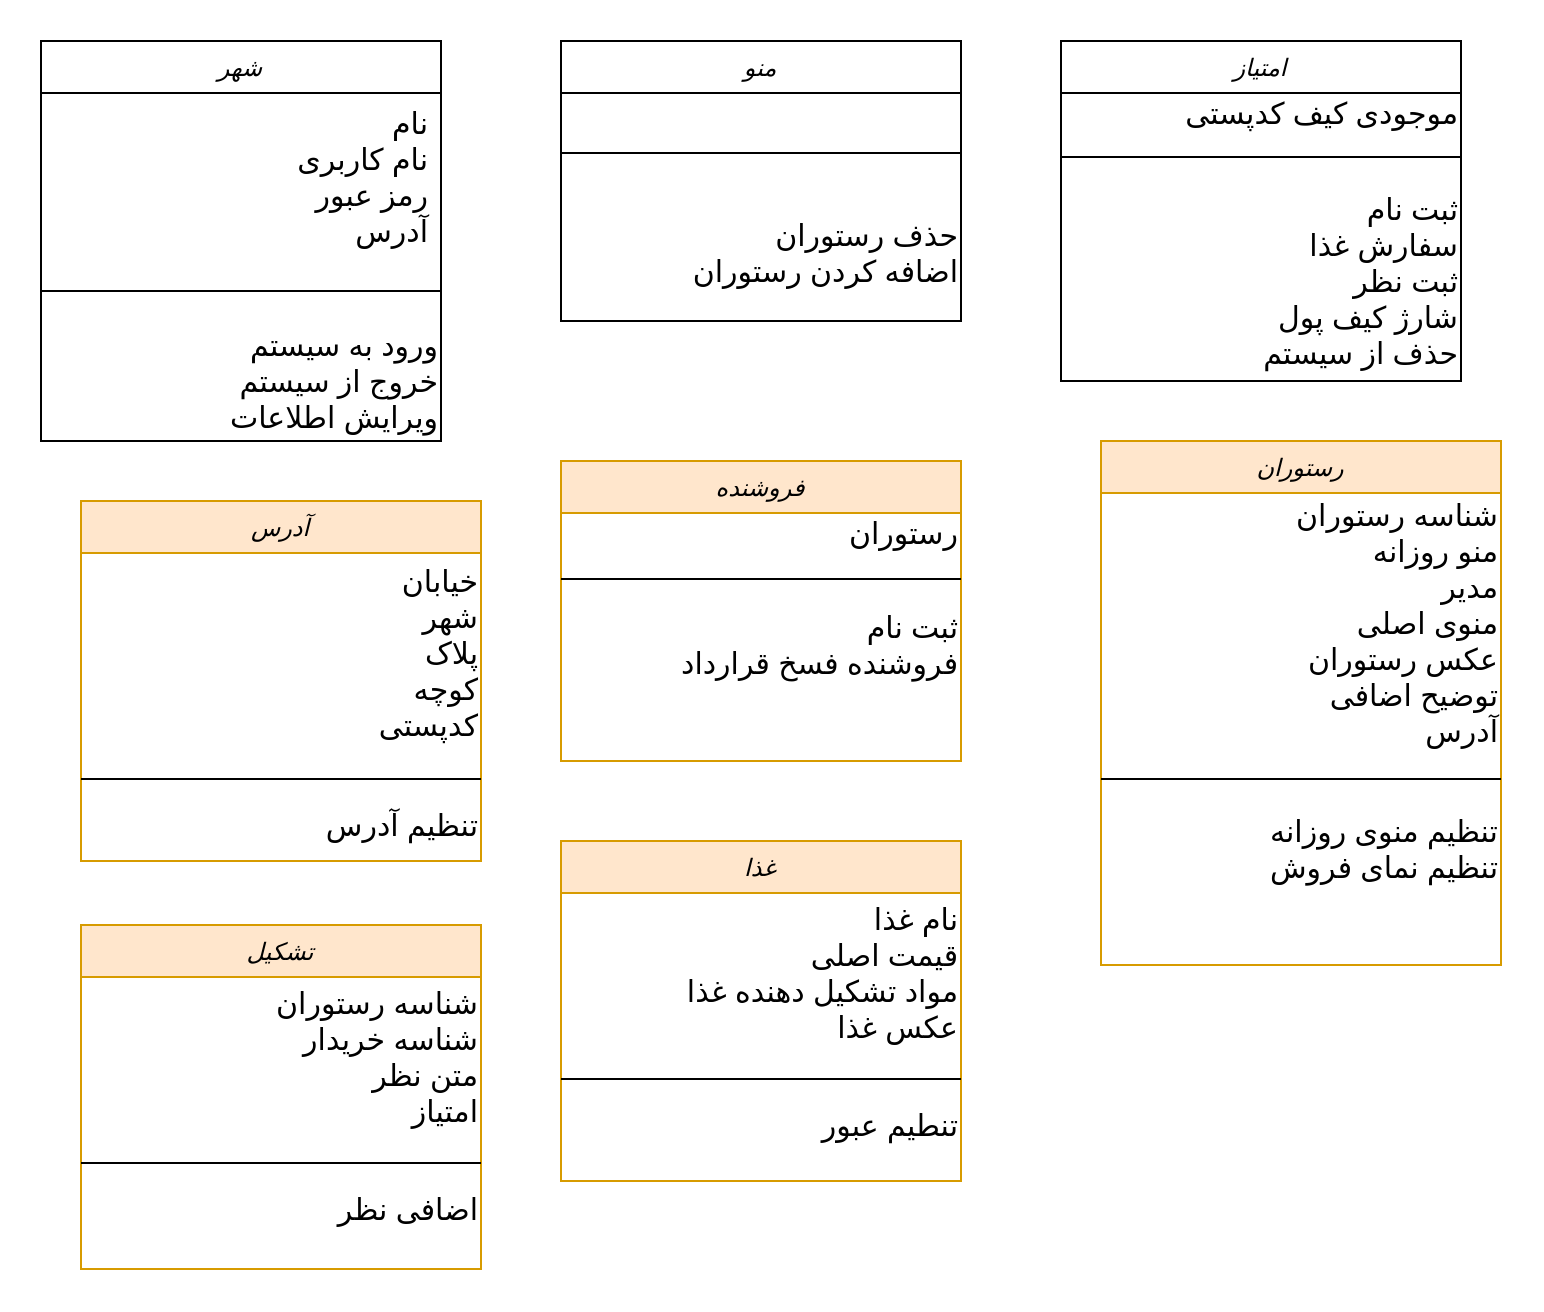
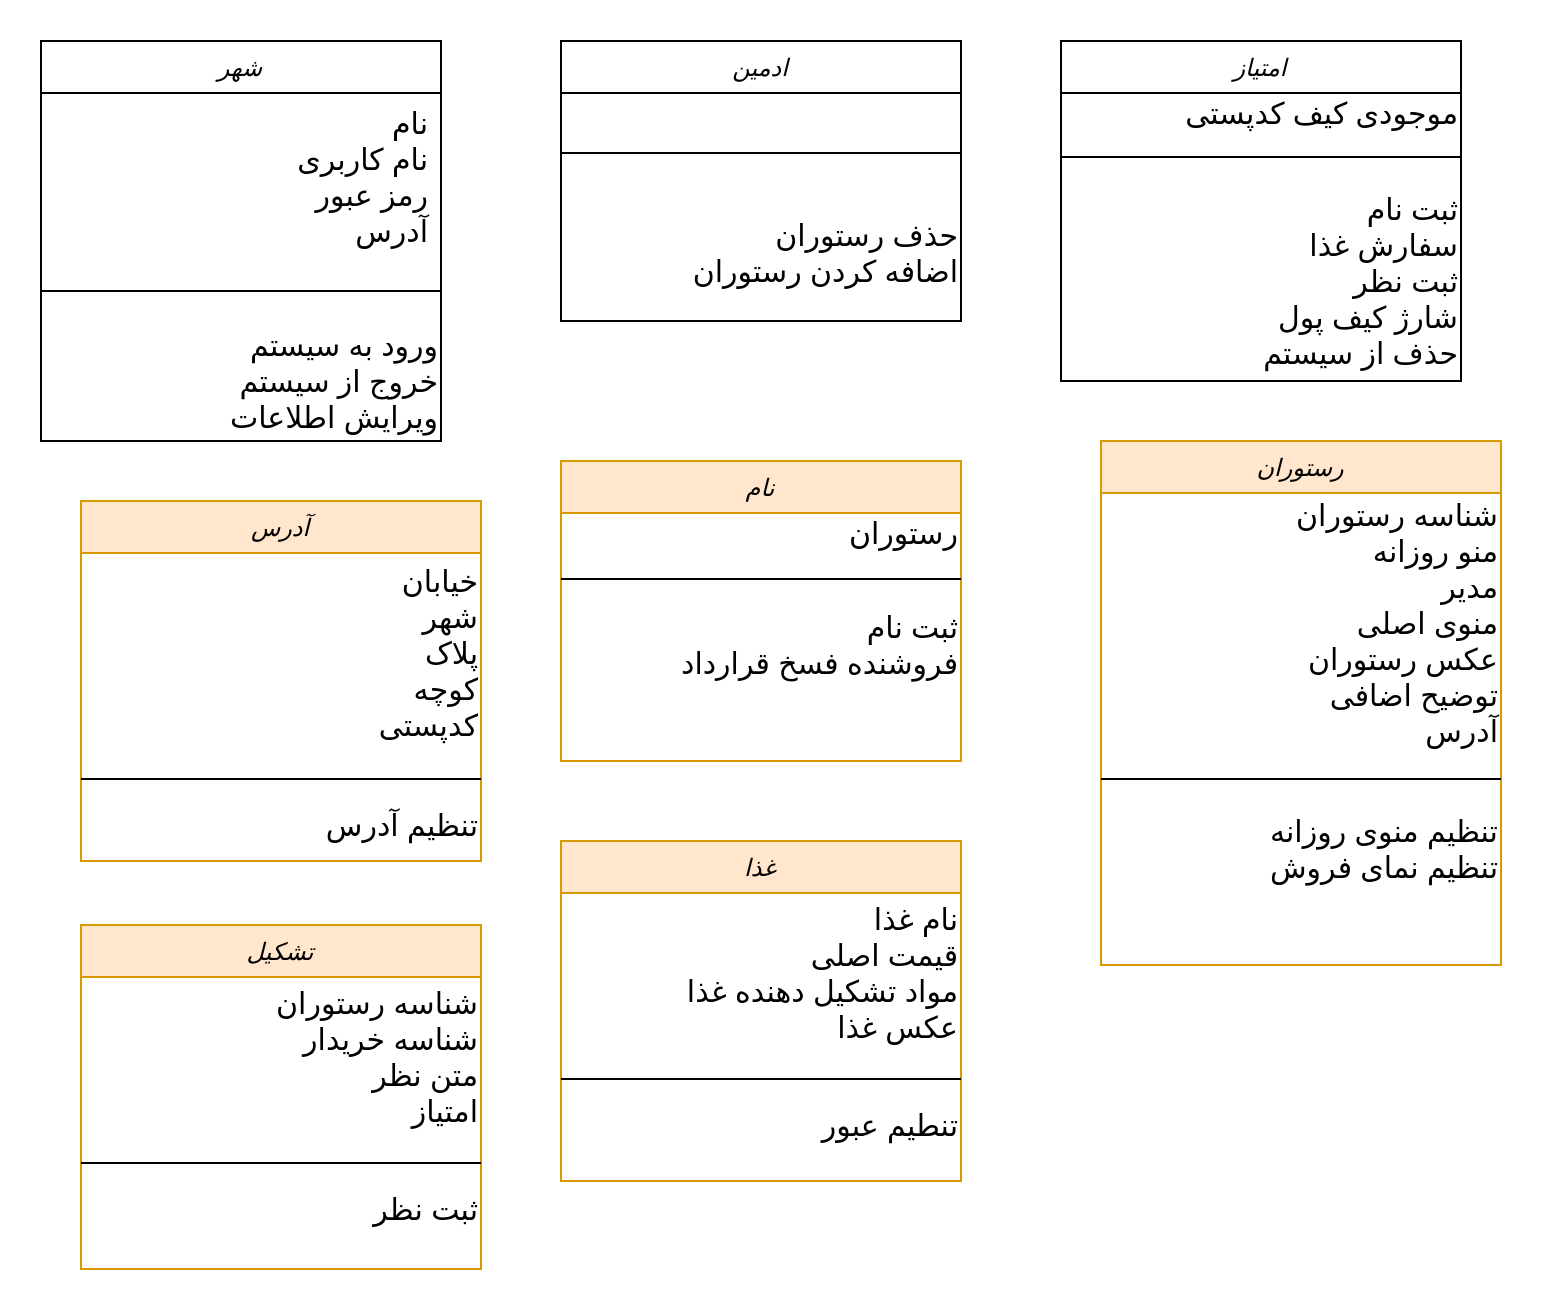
node "منو": label "منو" -> "ادمین"
node "فروشنده": label "فروشنده" -> "نام"
node "اضافی نظر": label "اضافی نظر" -> "ثبت نظر"
